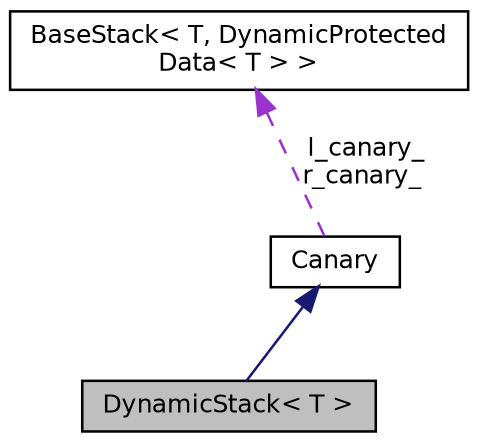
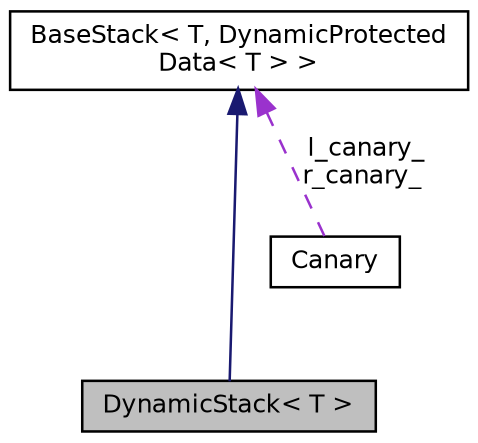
edge "DynamicStack< T >" -> "Canary": now "DynamicStack< T >" -> "BaseStack< T, DynamicProtected Data< T > >"
